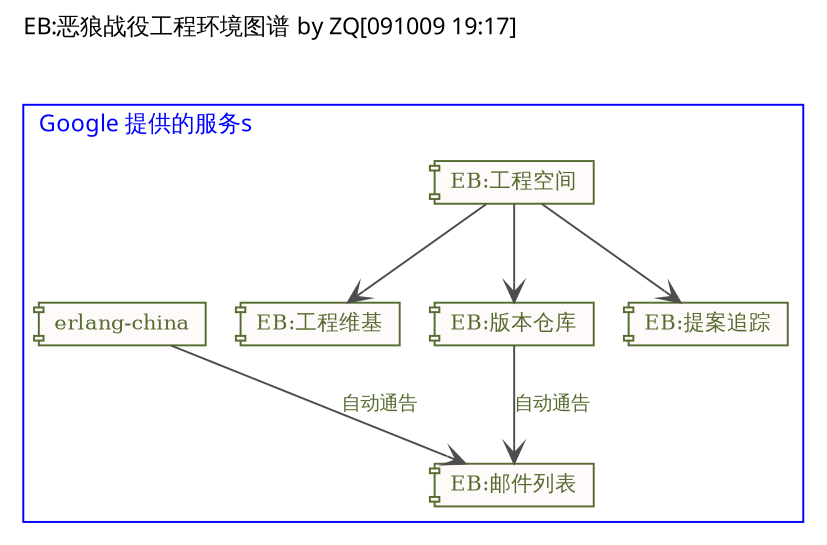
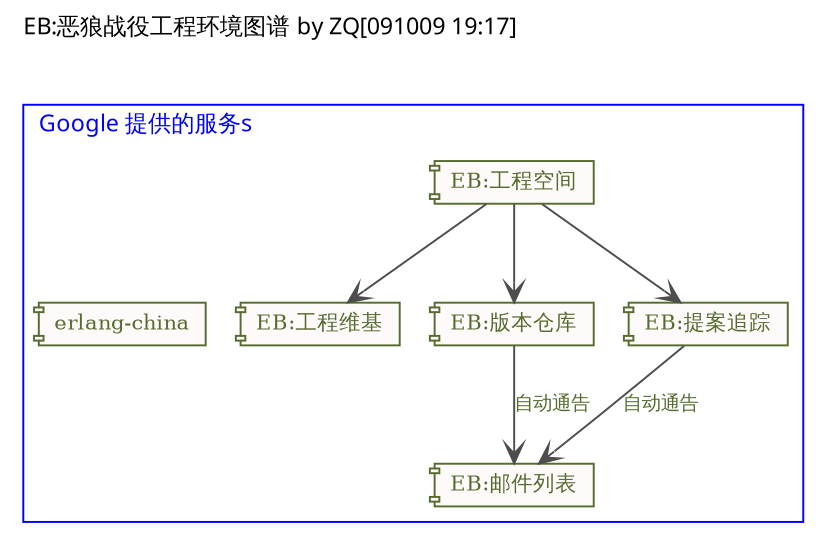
edge "erlang-china" -> "EB:邮件列表": now "EB:提案追踪" -> "EB:邮件列表"
